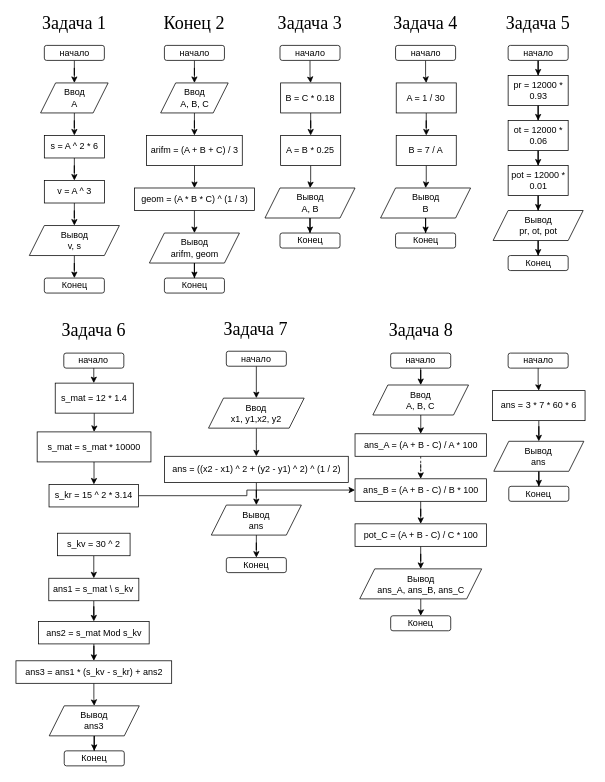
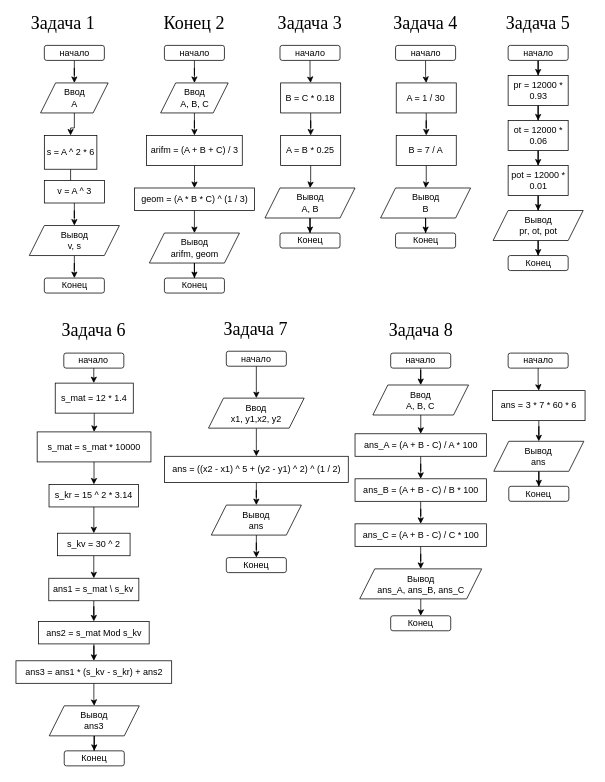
node "Задача 1": moved (74, 23) -> (63, 23)
node "s = A ^ 2 * 6": size 60x23 -> 53x34
node "ans = ((x2 - x1) ^ 2 + (y2 - y1) ^ 2) ^ (1 / 2)": label "ans = ((x2 - x1) ^ 2 + (y2 - y1) ^ 2) ^ (1 / 2)" -> "ans = ((x2 - x1) ^ 5 + (y2 - y1) ^ 2) ^ (1 / 2)"
edge "ans_A = (A + B - C) / A * 100" -> "ans_B = (A + B - C) / B * 100": style dashed -> solid
edge "s_kr = 15 ^ 2 * 3.14" -> "ans_B = (A + B - C) / B * 100": now "s_kr = 15 ^ 2 * 3.14" -> "s_kv = 30 ^ 2"
node "pot_C = (A + B - C) / C * 100": label "pot_C = (A + B - C) / C * 100" -> "ans_C = (A + B - C) / C * 100"
